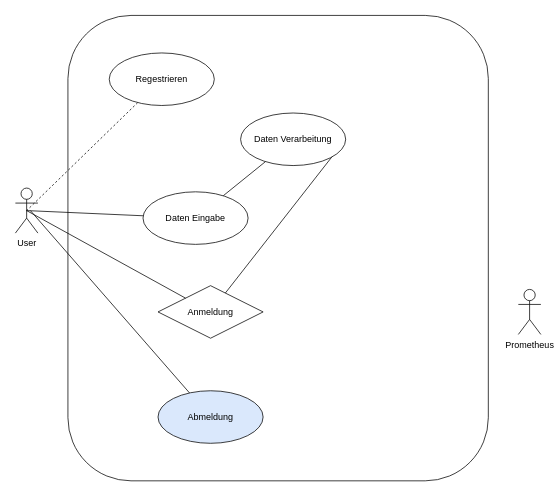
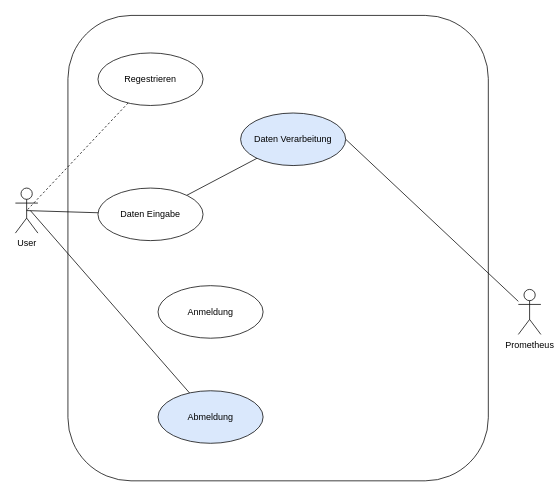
node "Regestrieren": moved (162, 79) -> (150, 79)
node "Daten Verarbeitung": fillcolor #ffffff -> #dae8fc
node "Daten Eingabe": moved (195, 218) -> (150, 214)
edge "Daten Verarbeitung" -- "Anmeldung": now "Daten Verarbeitung" -- "Prometheus"
edge "User" -- "Anmeldung": removed
node "Anmeldung": shape diamond -> ellipse
